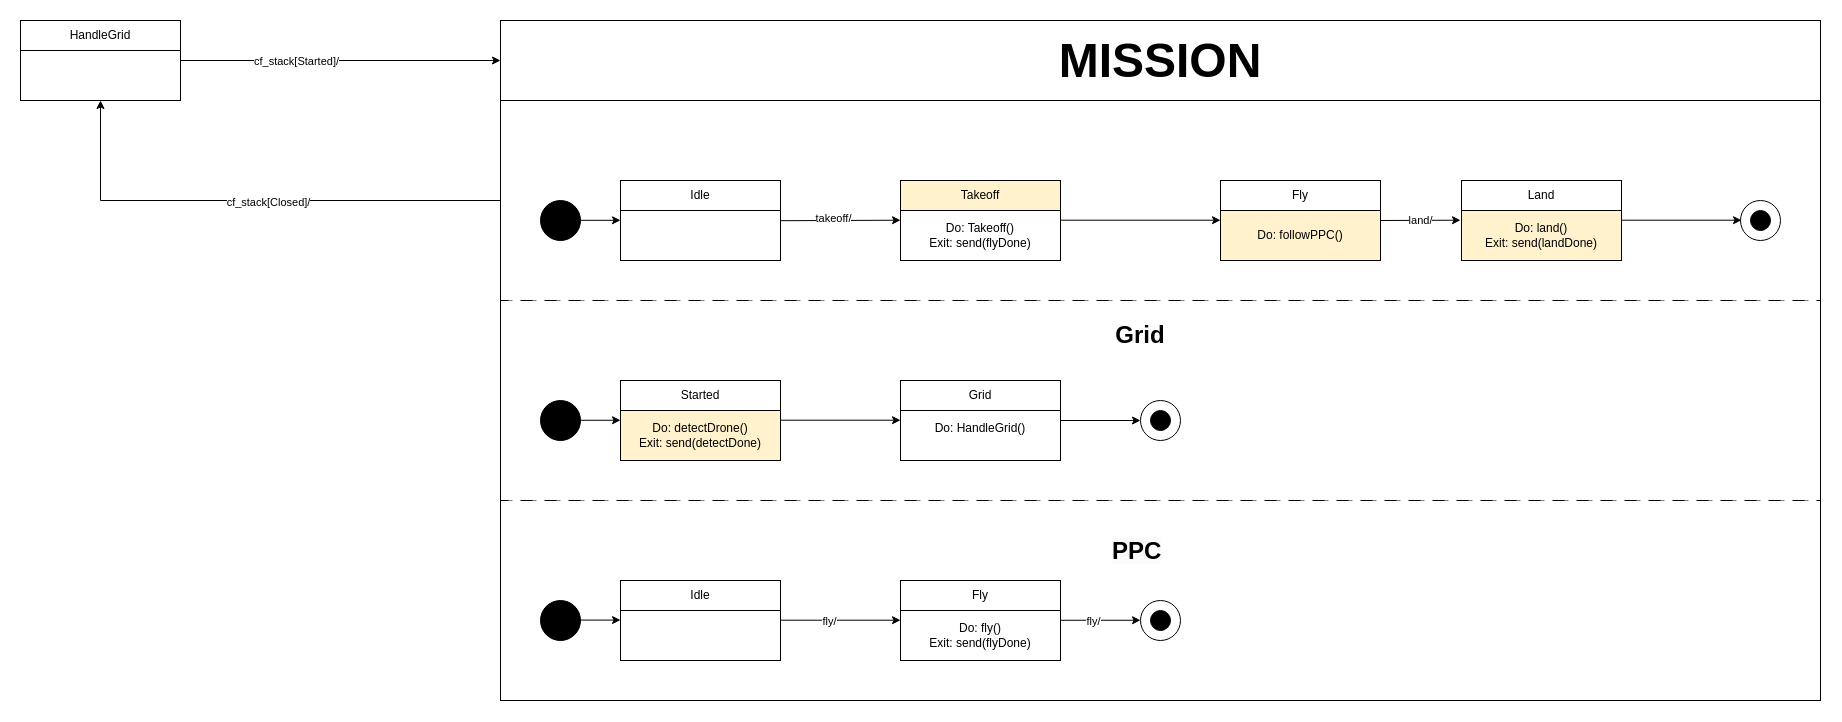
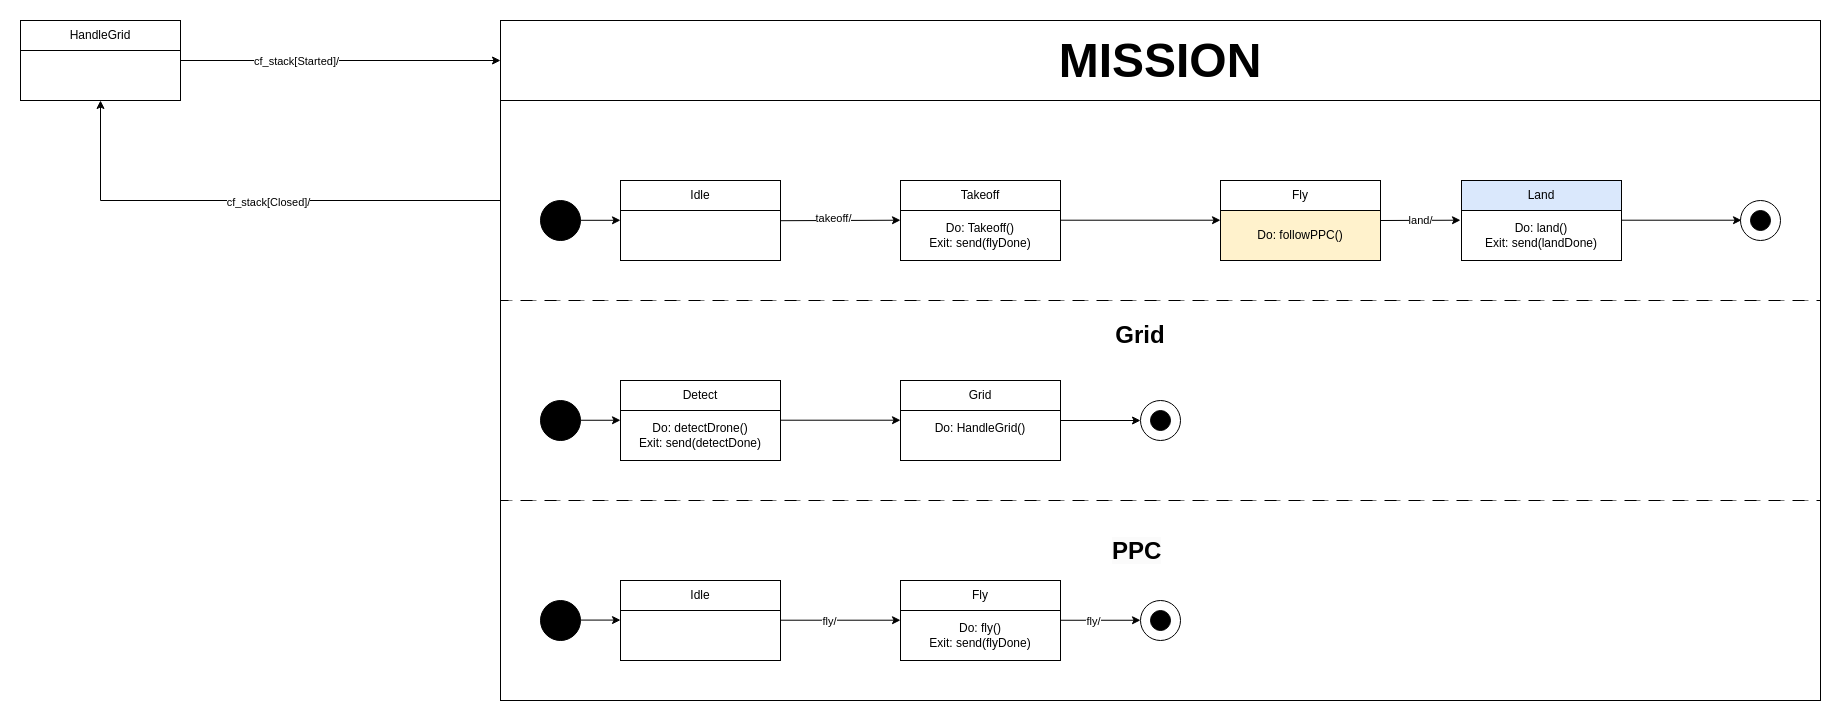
node "Takeoff": fillcolor #fff2cc -> #ffffff
node "Land": fillcolor #ffffff -> #dae8fc
node "Do: land() Exit: send(landDone)": fillcolor #fff2cc -> #ffffff
node "Started": label "Started" -> "Detect"
node "Do: detectDrone() Exit: send(detectDone)": fillcolor #fff2cc -> #ffffff
